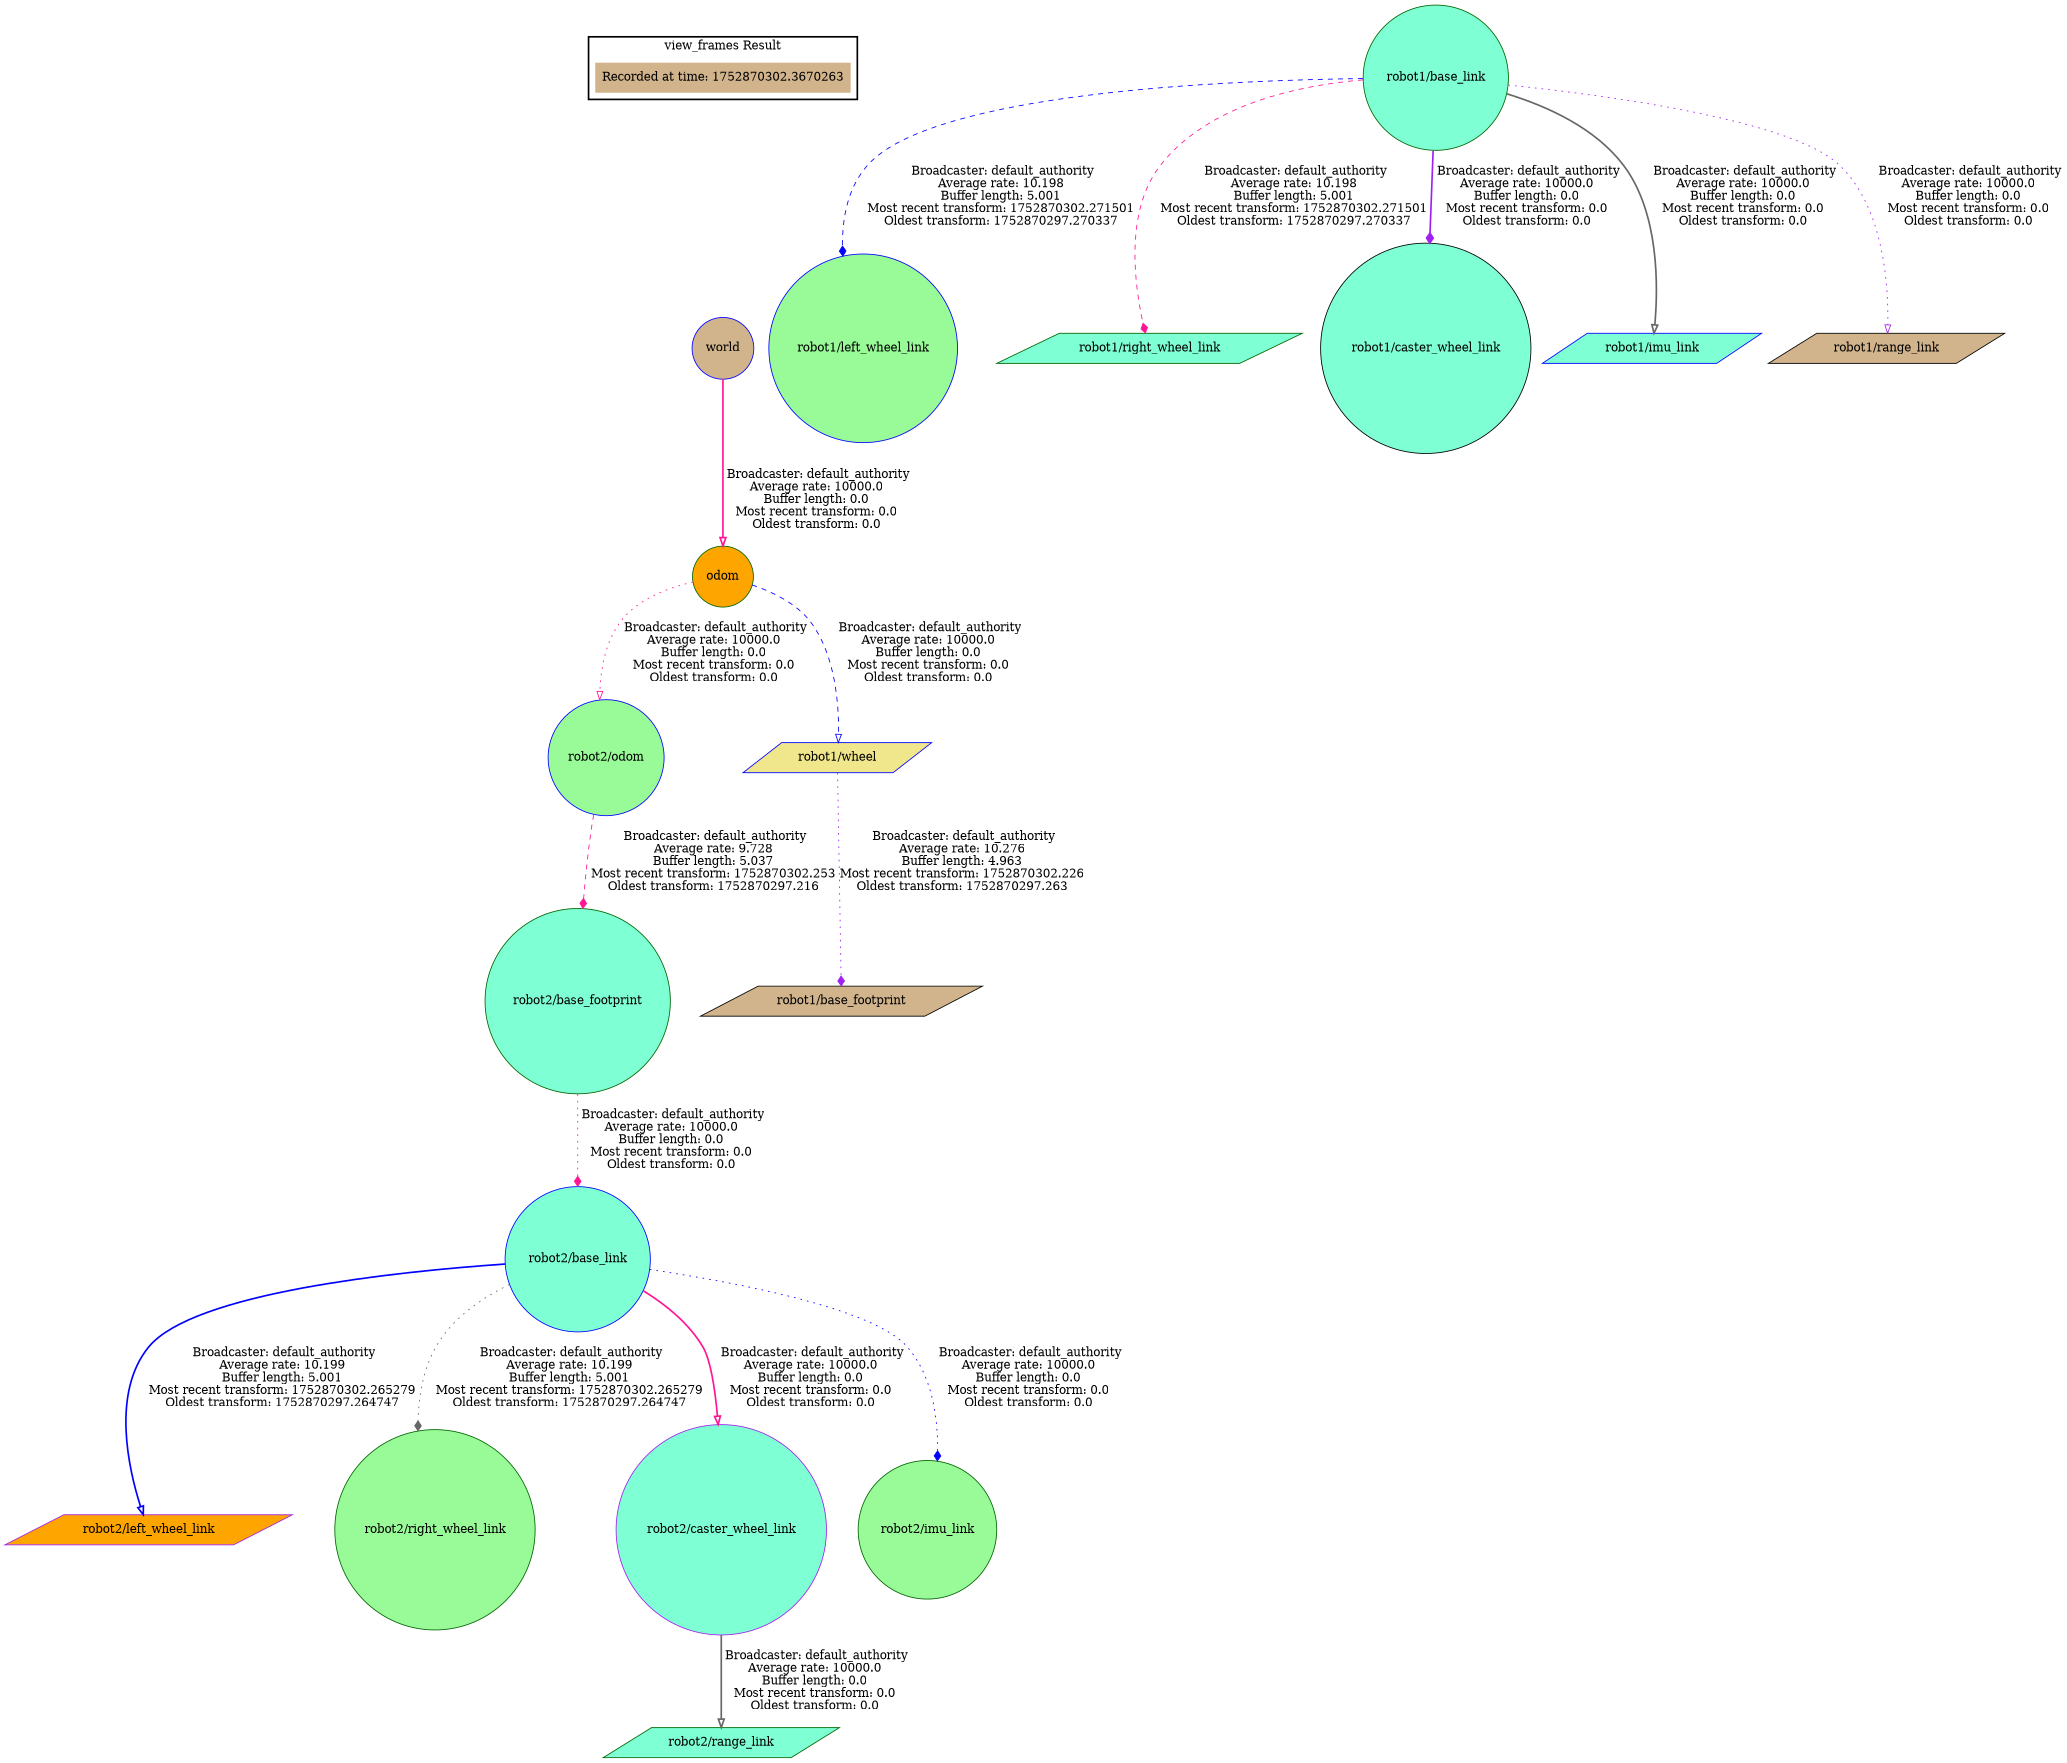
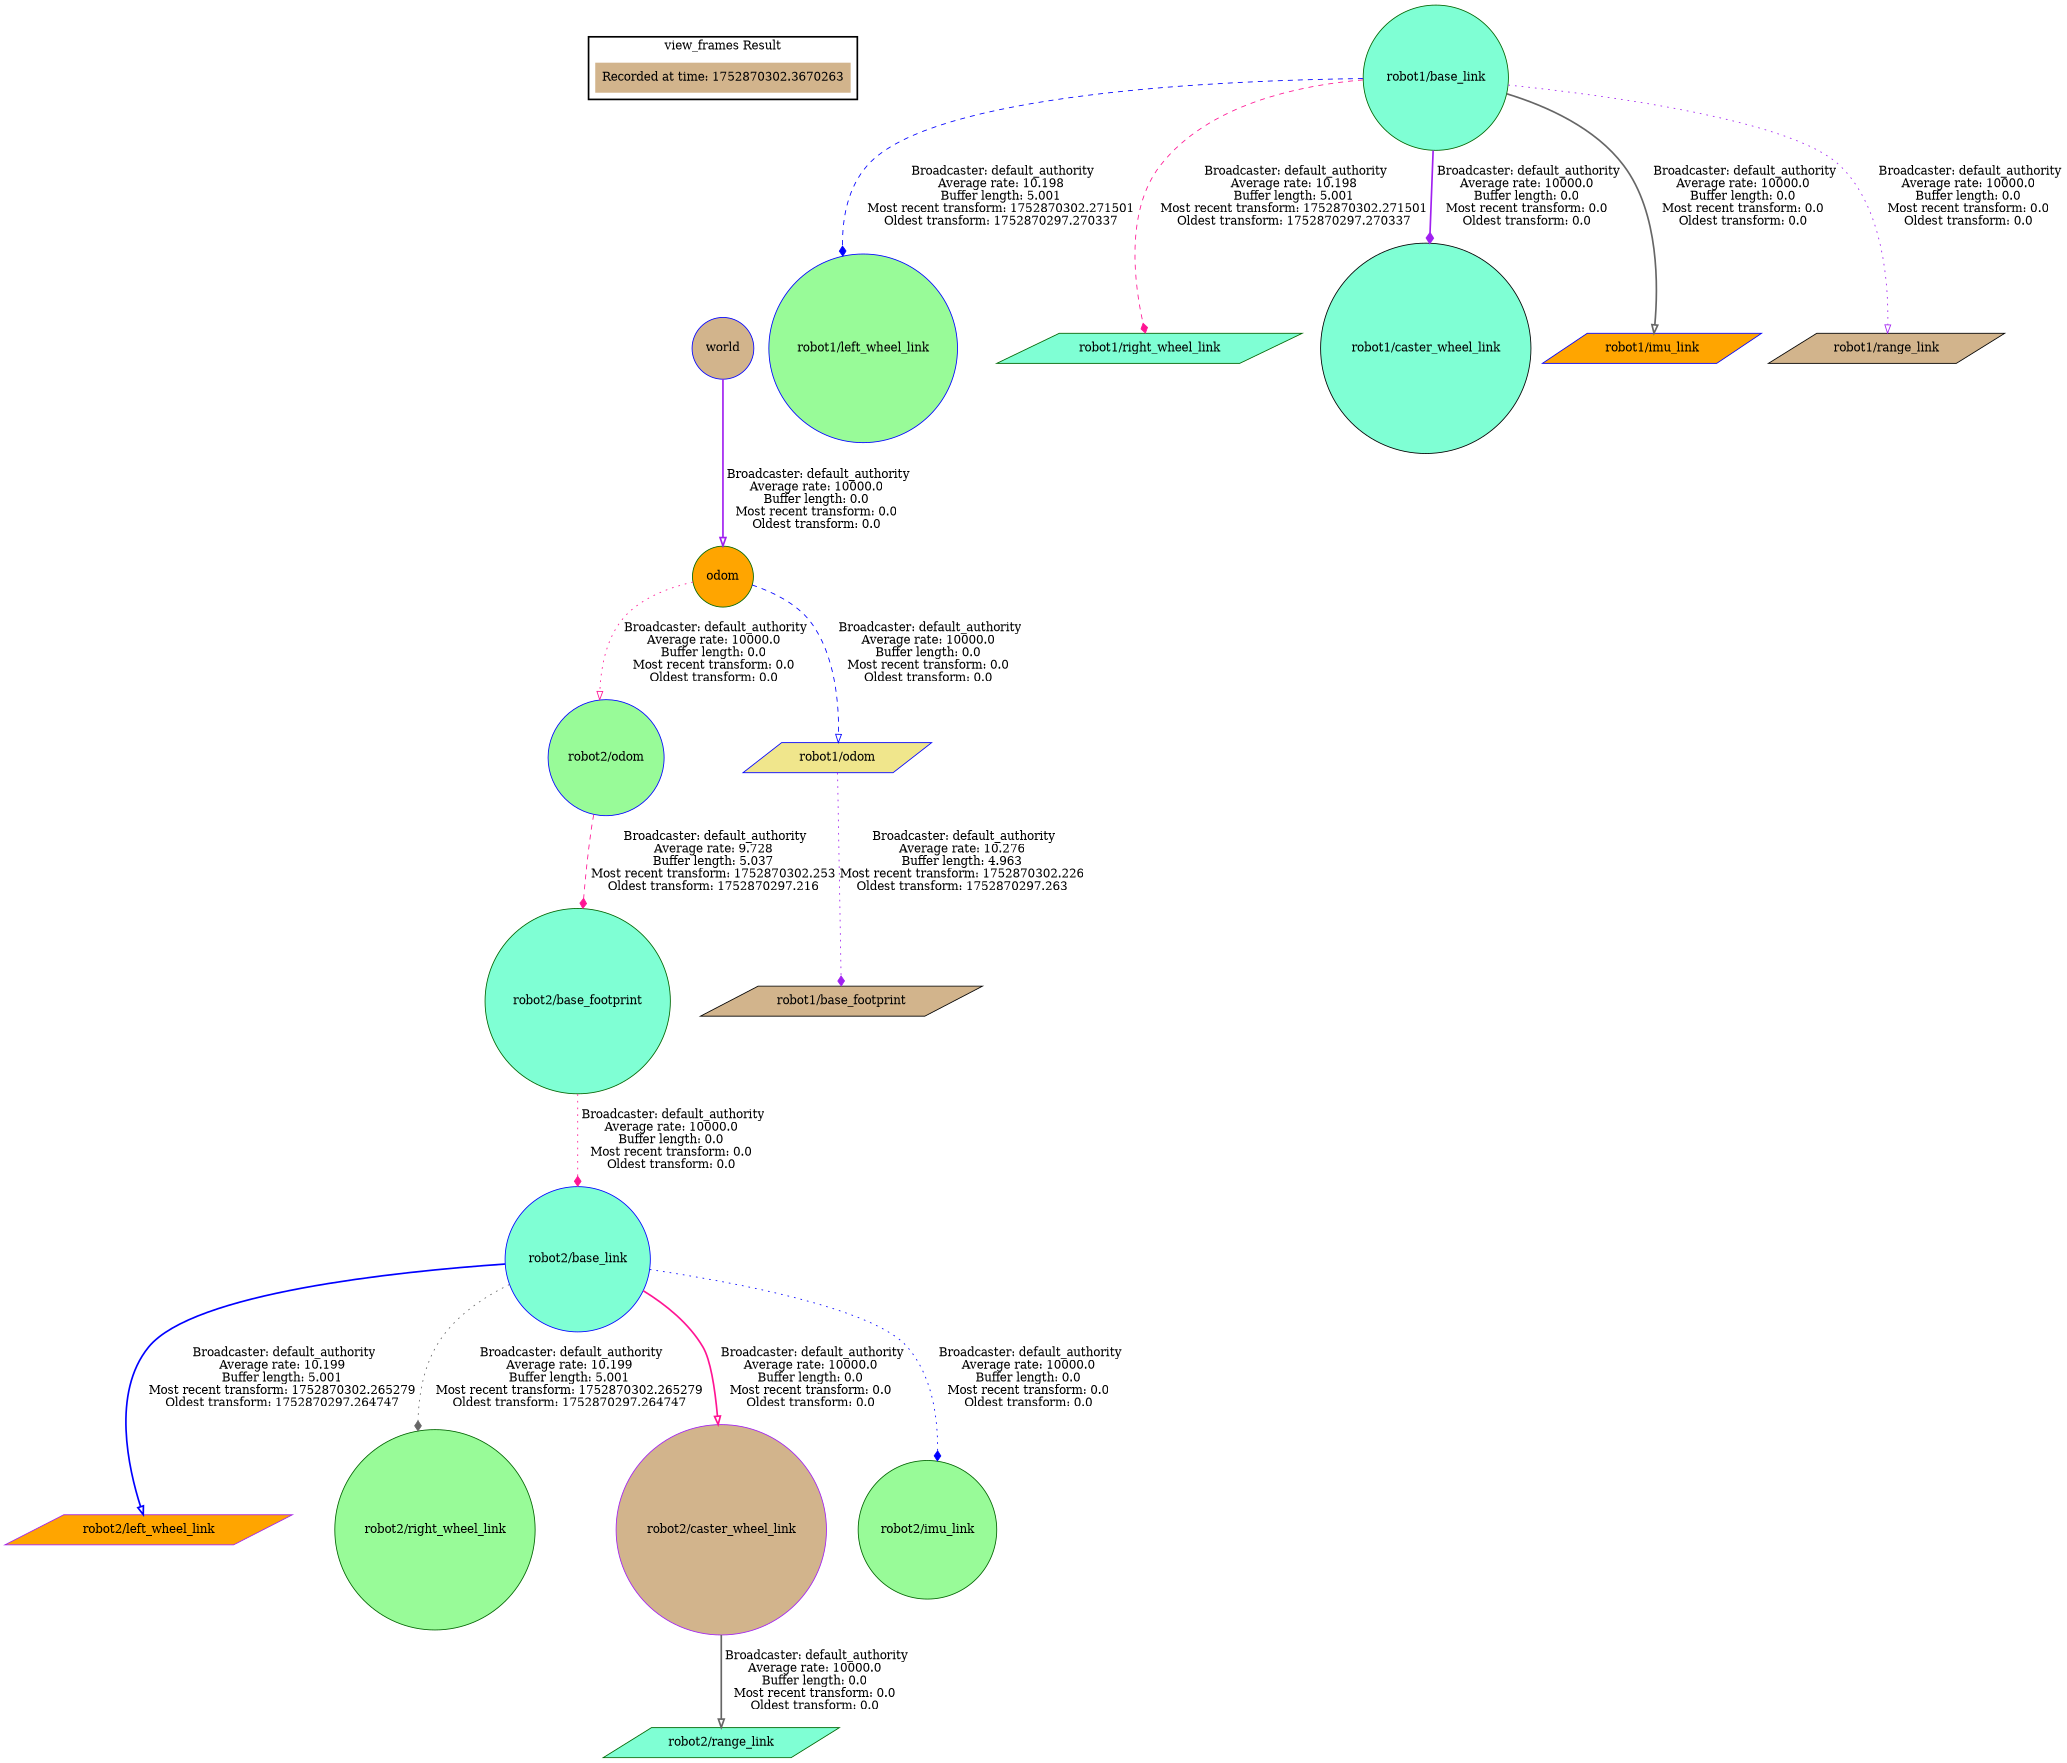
node "robot1/imu_link": fillcolor aquamarine -> orange
edge "world" -> "odom": color deeppink -> purple
node "robot1/wheel": label "robot1/wheel" -> "robot1/odom"
node "robot2/caster_wheel_link": fillcolor aquamarine -> tan
